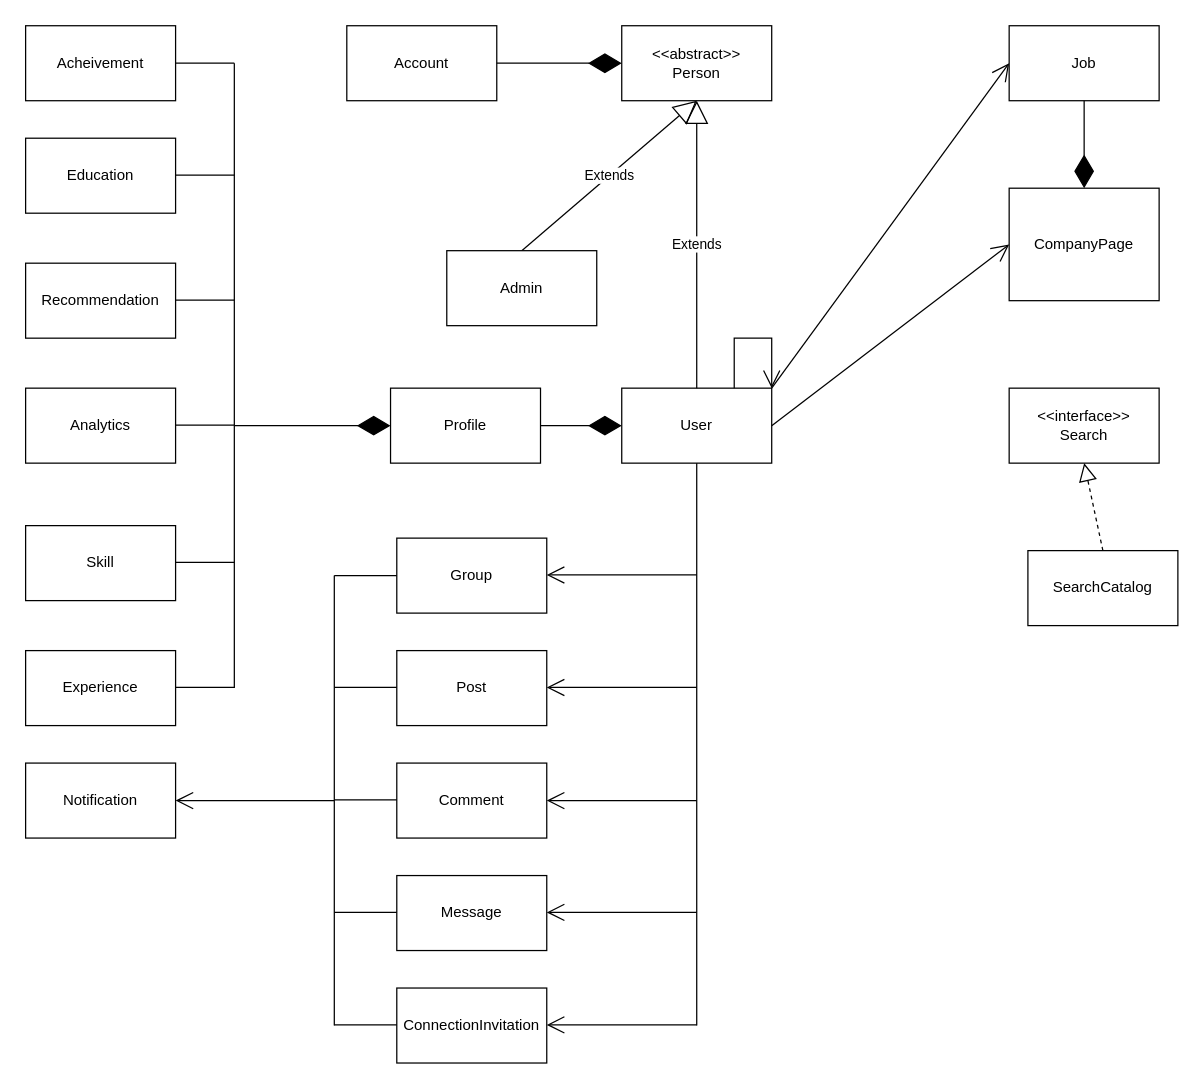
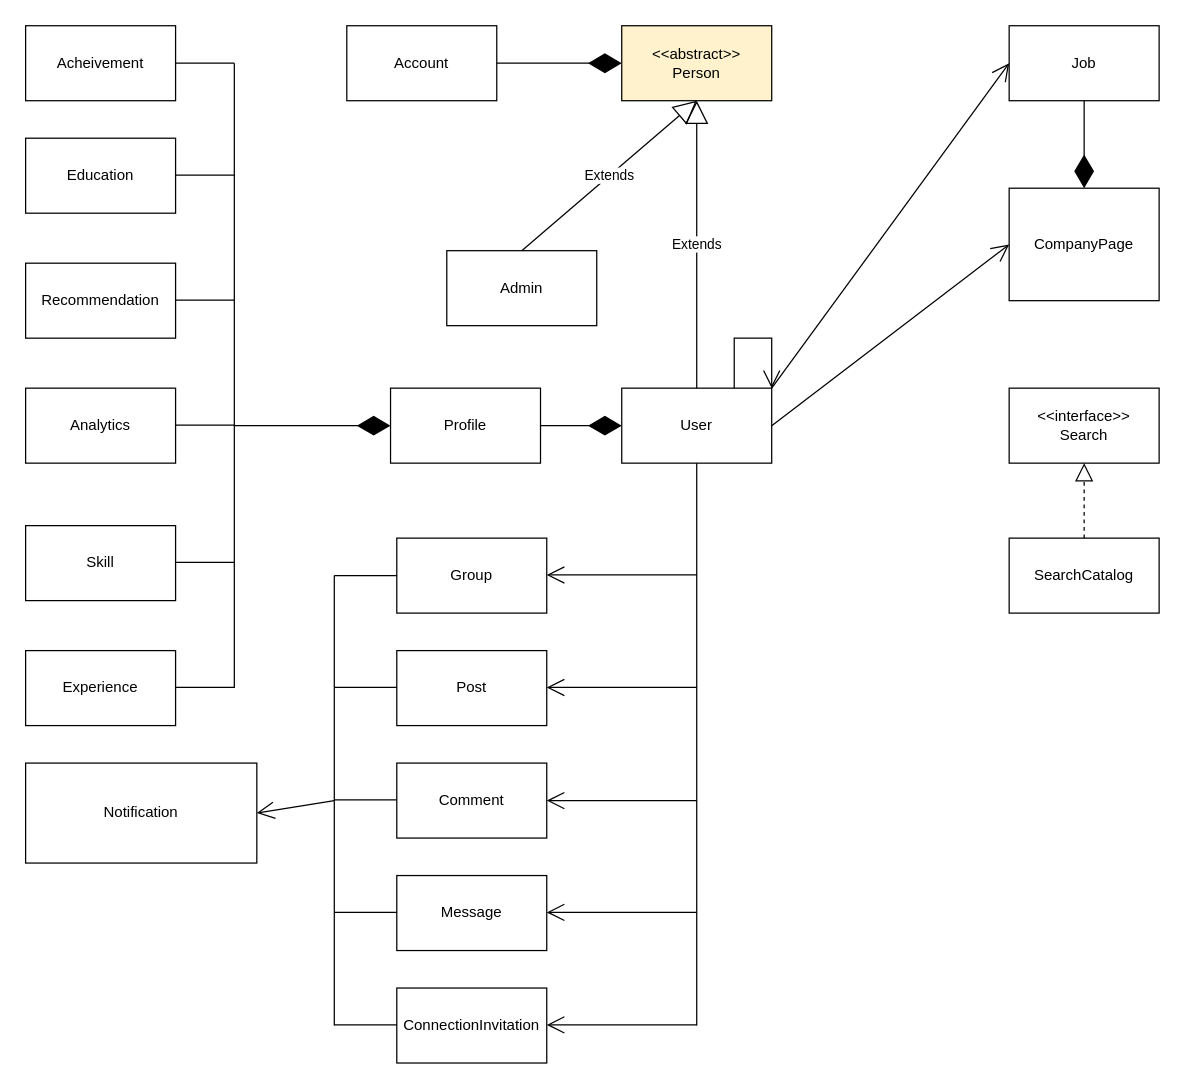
node "<<abstract>> Person": fillcolor #ffffff -> #fff2cc
node "SearchCatalog": moved (1103, 588) -> (1084, 576)
node "Notification": size 150x75 -> 231x100
